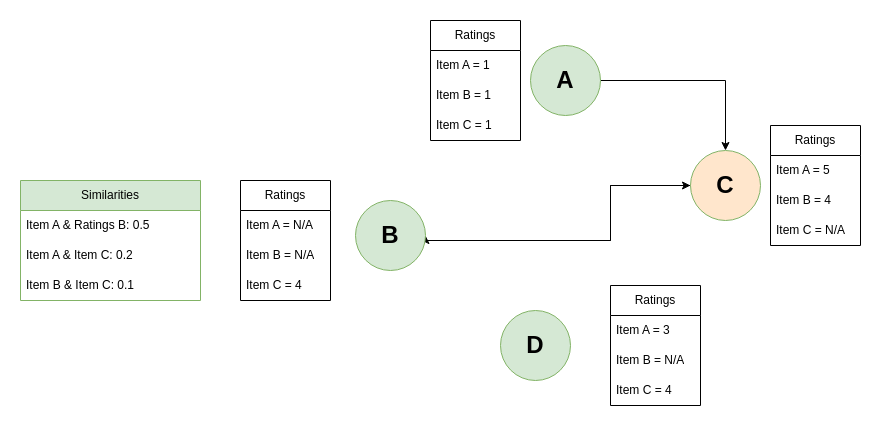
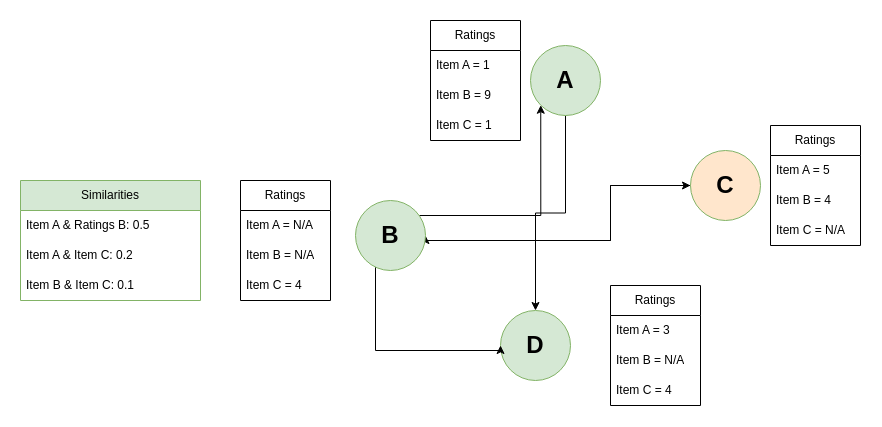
edge "A" -> "C": now "A" -> "D"
node "Item B = 1": label "Item B = 1" -> "Item B = 9"
edge "B" -> "A": added
edge "B" -> "D": added
